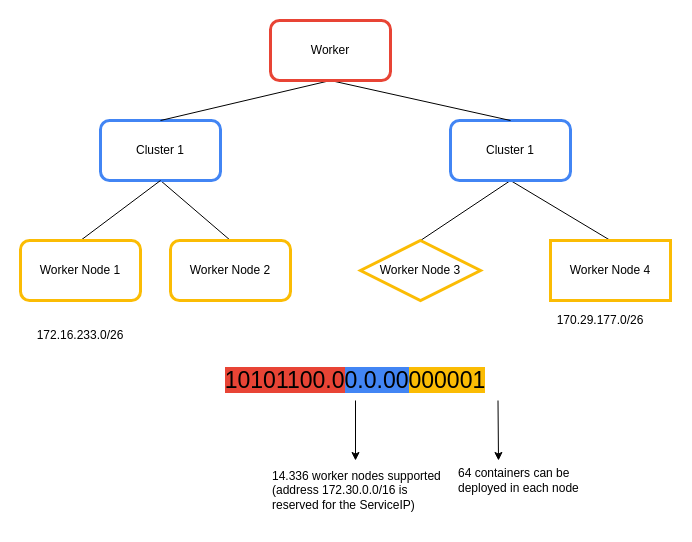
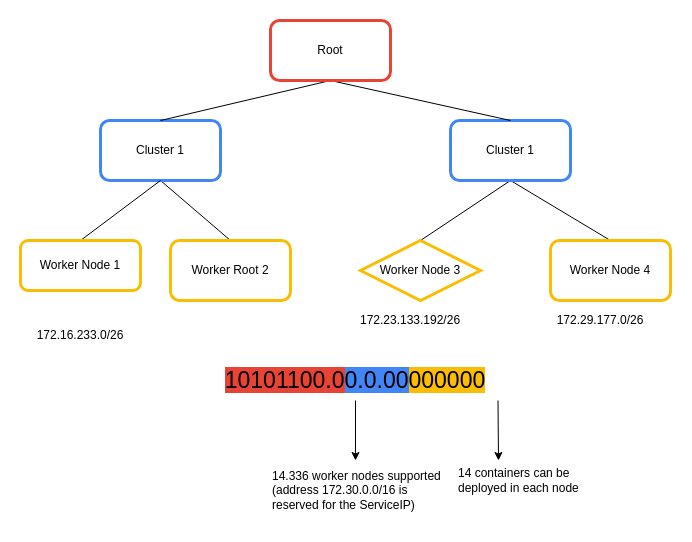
node "Worker": label "Worker" -> "Root"
node "Worker Node 1": size 120x60 -> 120x50
node "Worker Node 2": label "Worker Node 2" -> "Worker Root 2"
node "Worker Node 4": shape rectangle -> rounded rectangle
node "172.23.133.192/26": added
node "170.29.177.0/26": label "170.29.177.0/26" -> "172.29.177.0/26"
node "10101100.00.0.00000001": label "10101100.00.0.00000001" -> "10101100.00.0.00000000"
node "64 containers can be deployed in each node": label "64 containers can be deployed in each node" -> "14 containers can be deployed in each node"
